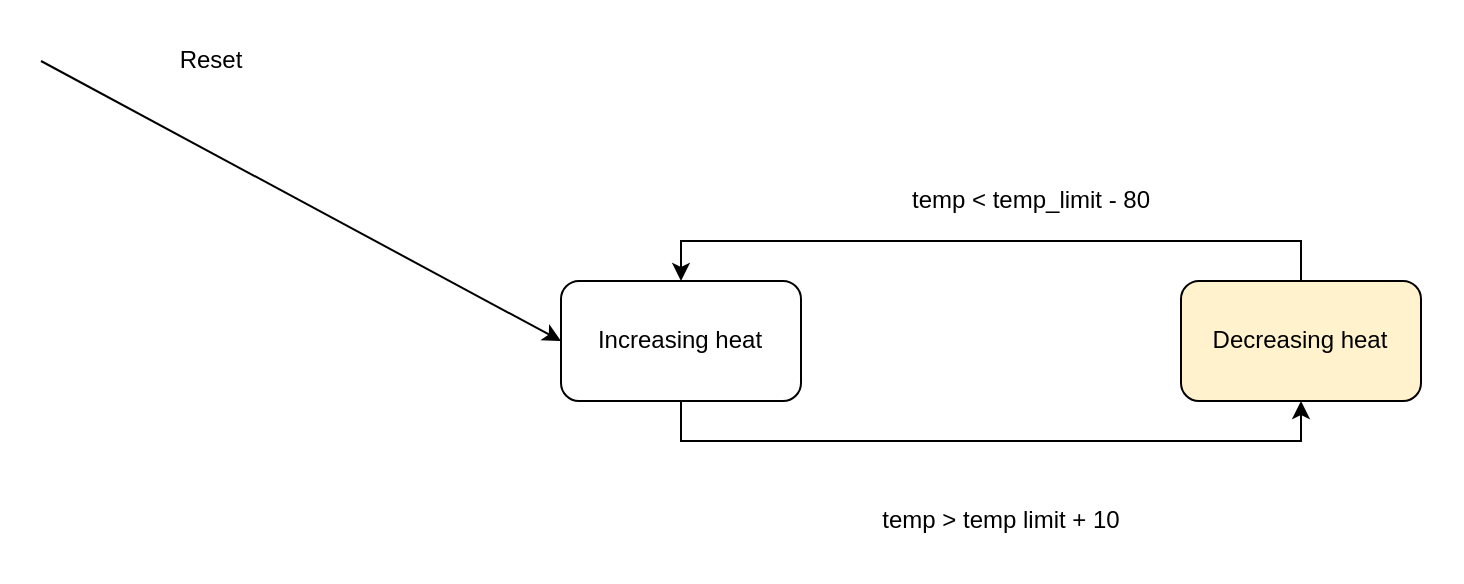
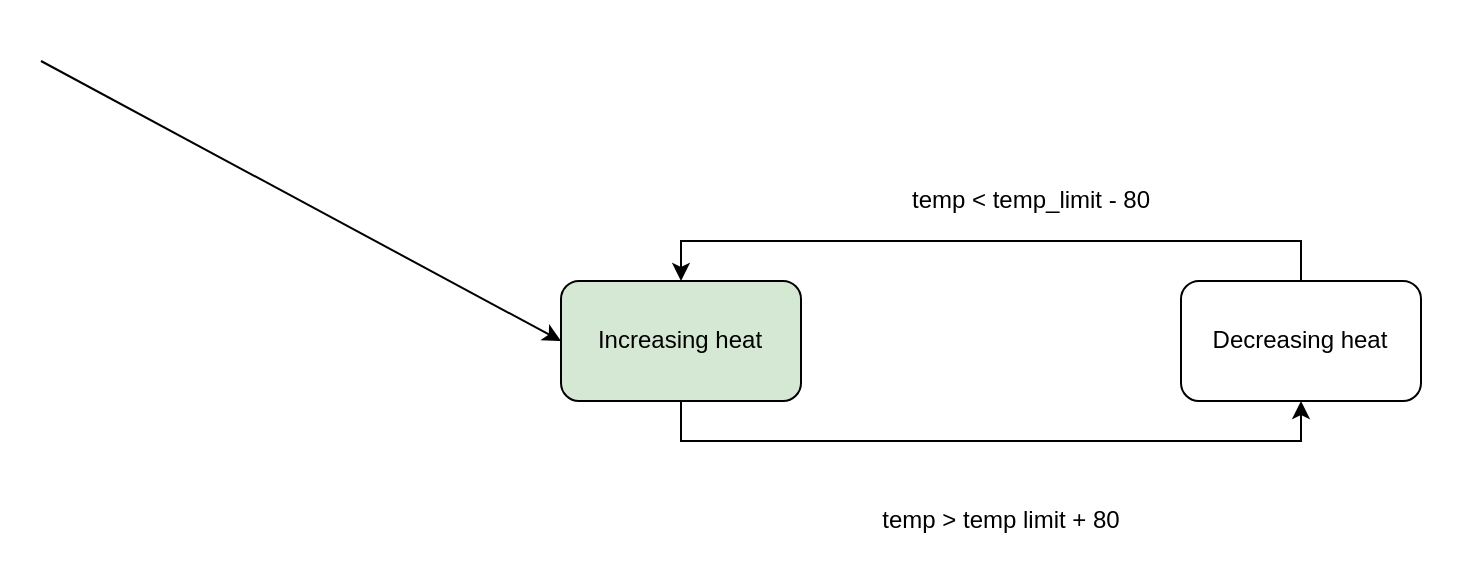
node "Reset": removed
node "Increasing heat": fillcolor #ffffff -> #d5e8d4
node "Decreasing heat": fillcolor #fff2cc -> #ffffff
node "temp > temp limit + 10": label "temp > temp limit + 10" -> "temp > temp limit + 80"
